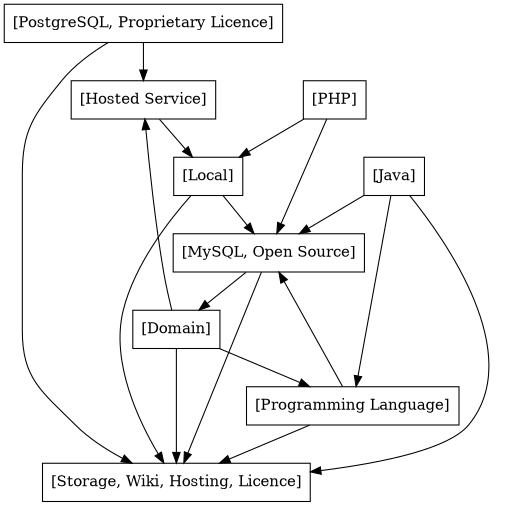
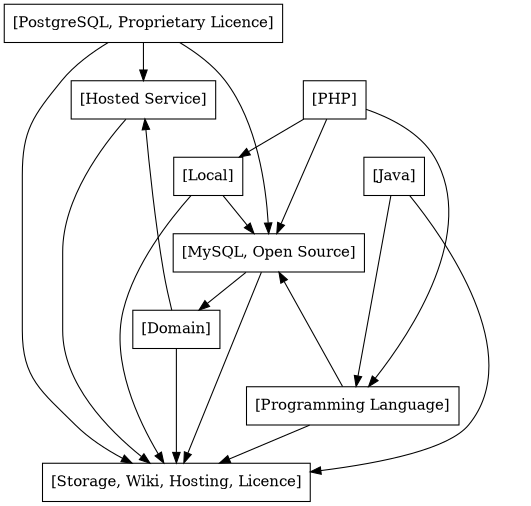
edge "[Hosted Service]" -> "[Local]": now "[Hosted Service]" -> "[Storage, Wiki, Hosting, Licence]"
edge "[Java]" -> "[MySQL, Open Source]": now "[PostgreSQL, Proprietary Licence]" -> "[MySQL, Open Source]"
edge "[Domain]" -> "[Programming Language]": now "[PHP]" -> "[Programming Language]"
